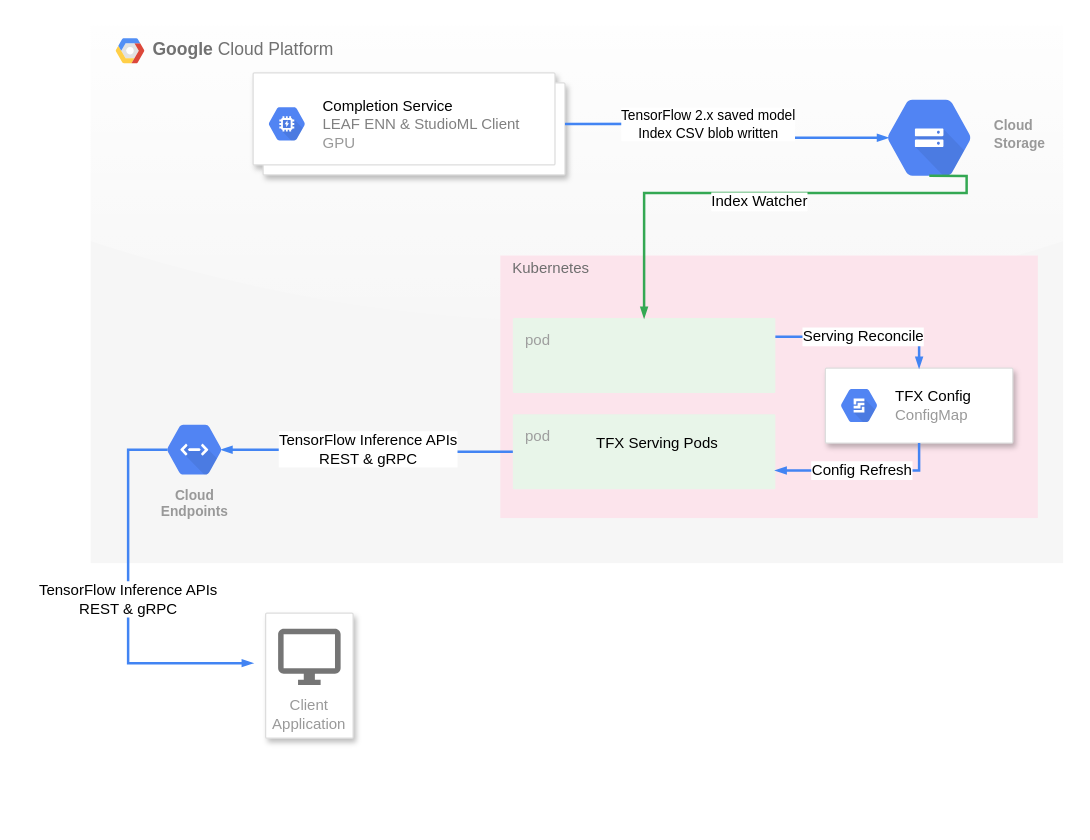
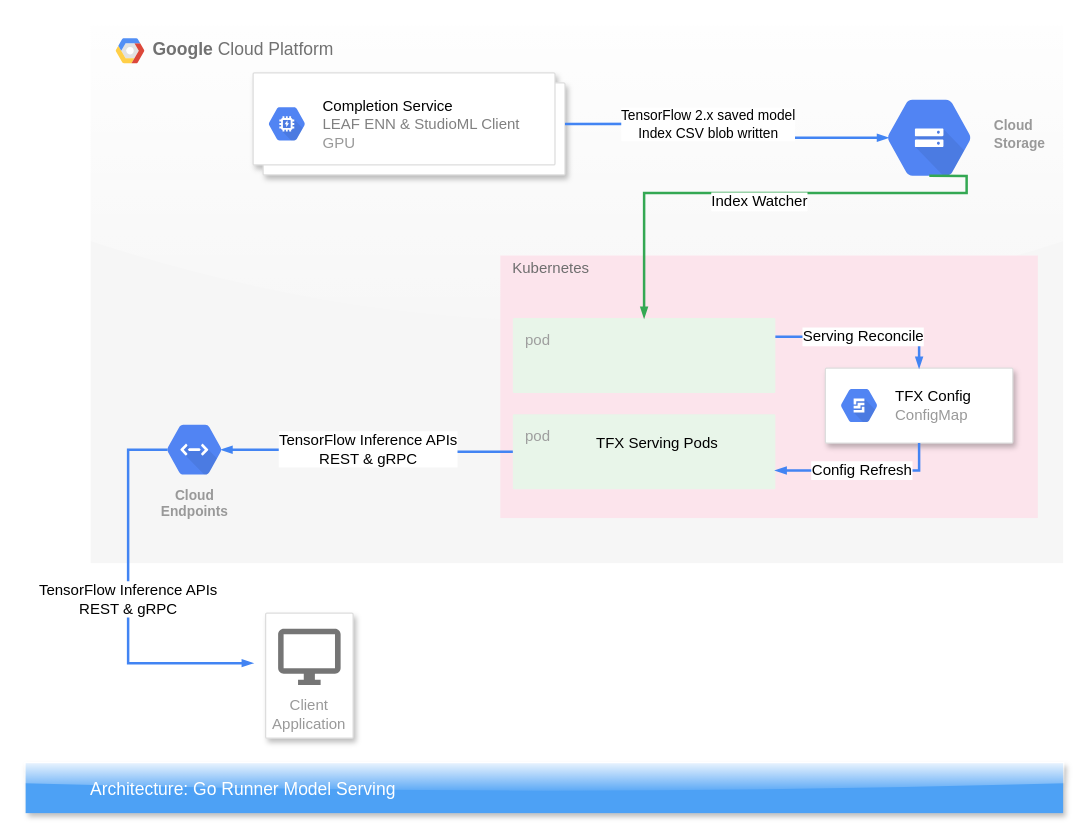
node "Architecture: Go Runner Model Serving": added
